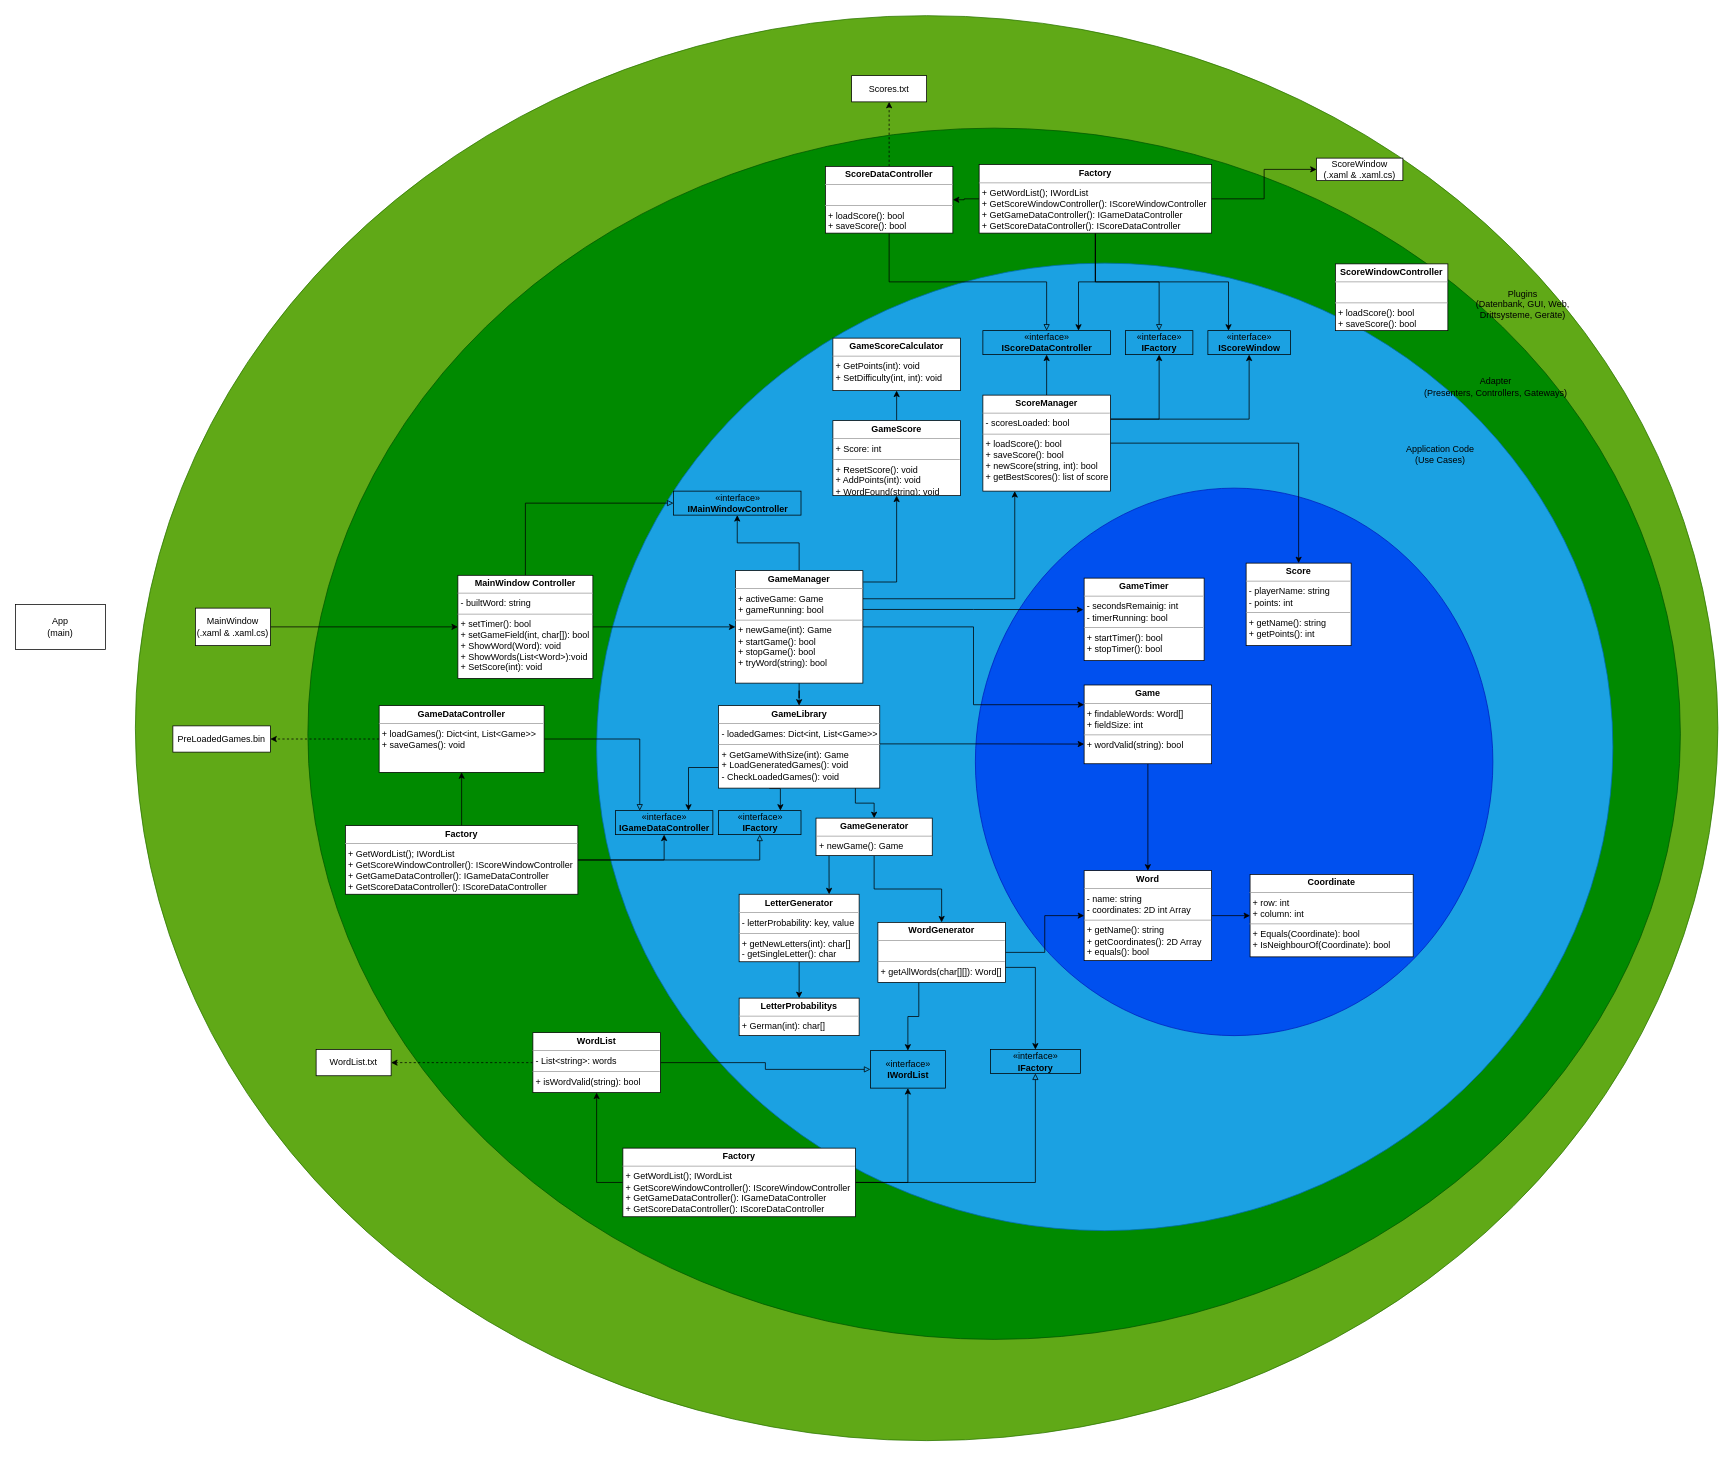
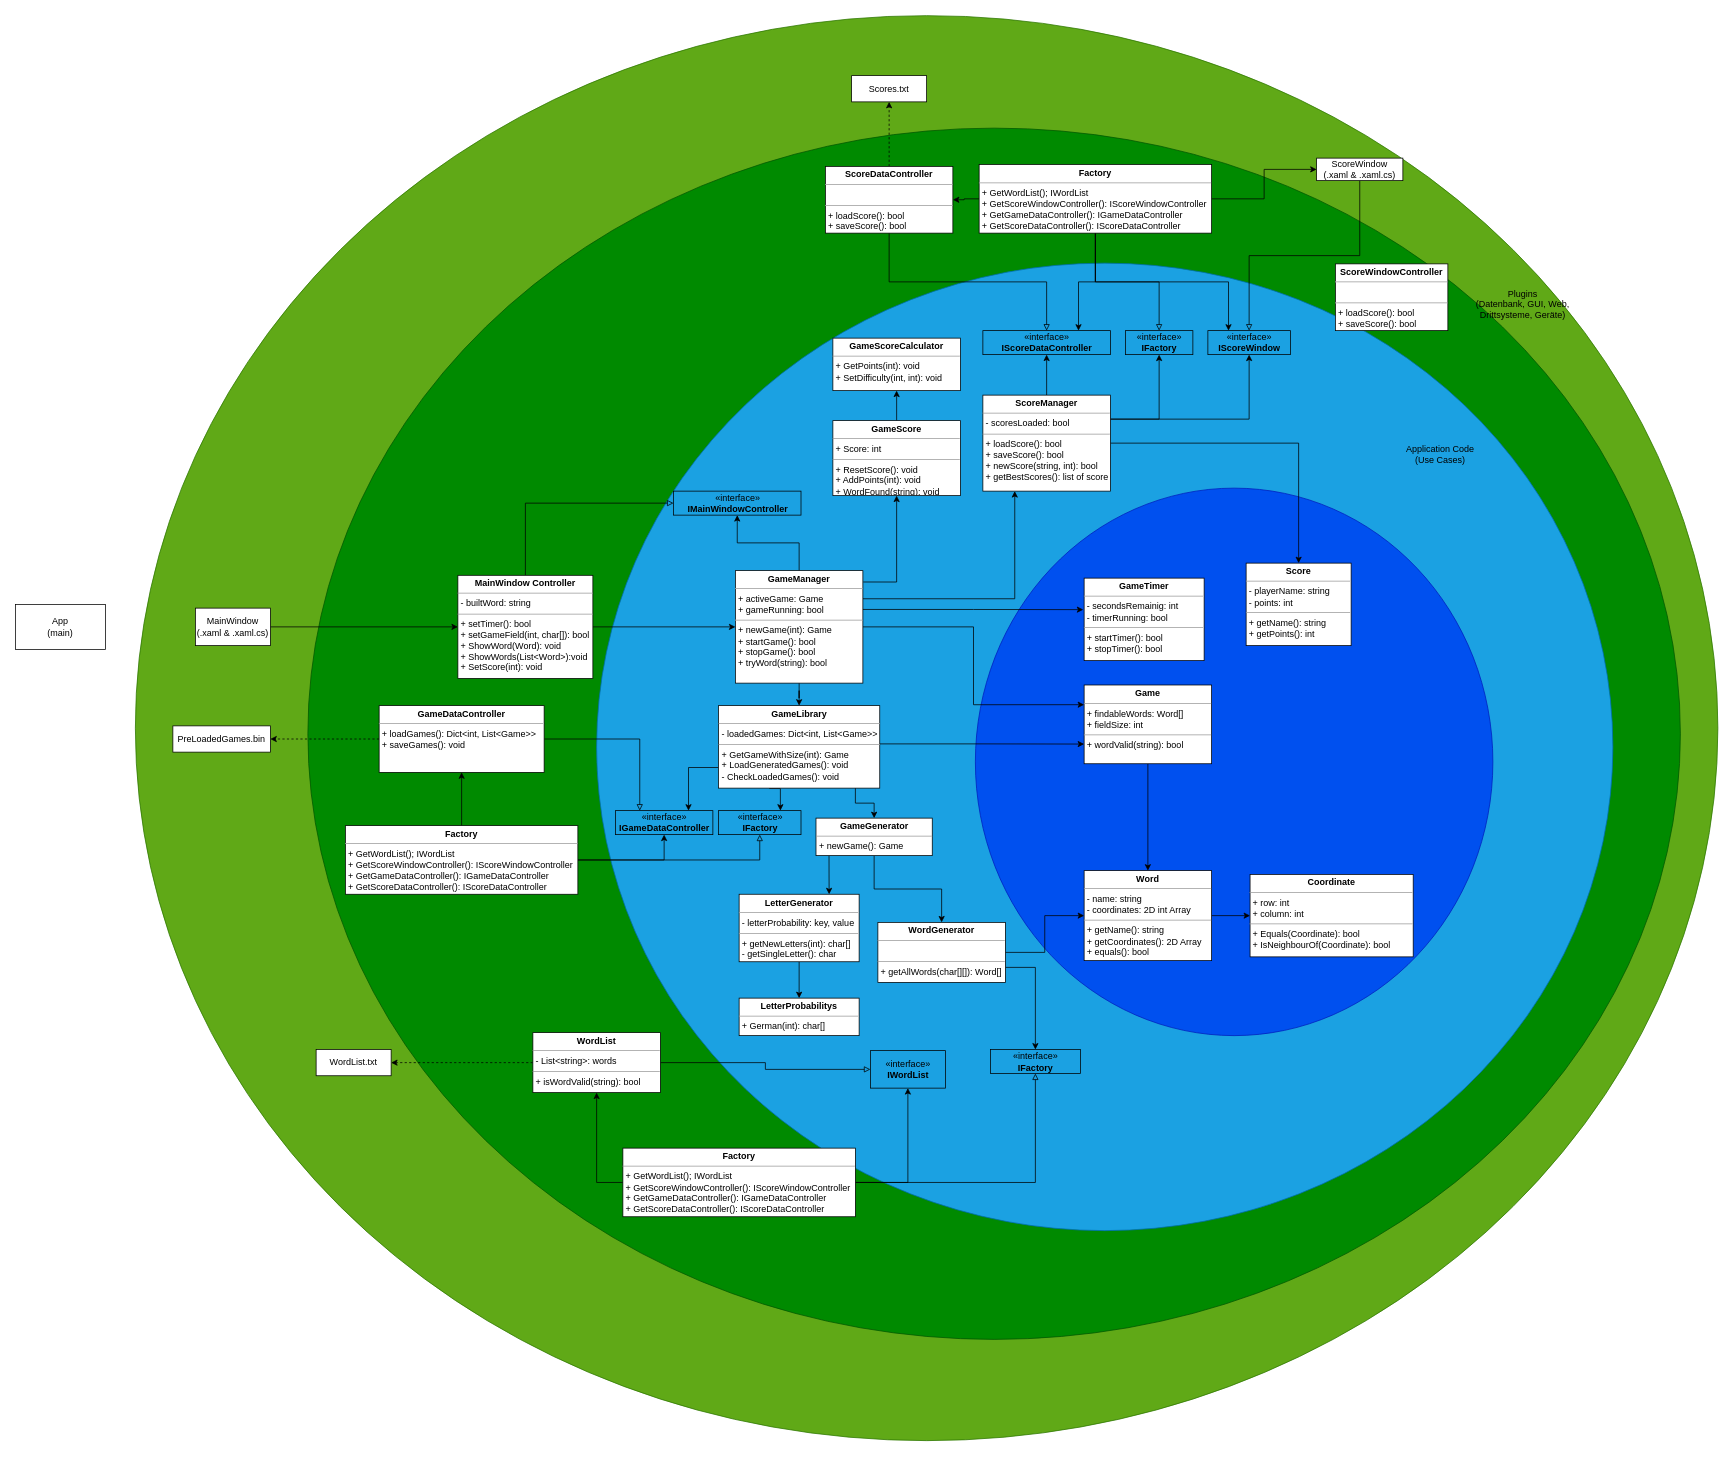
edge "ScoreWindow (.xaml & .xaml.cs)" -> "«interface» IScoreWindow": added
node "Adapter (Presenters, Controllers, Gateways)": removed
edge "WordGenerator + getAllWords(char[][]): Word[]" -> "«interface» IWordList": removed
